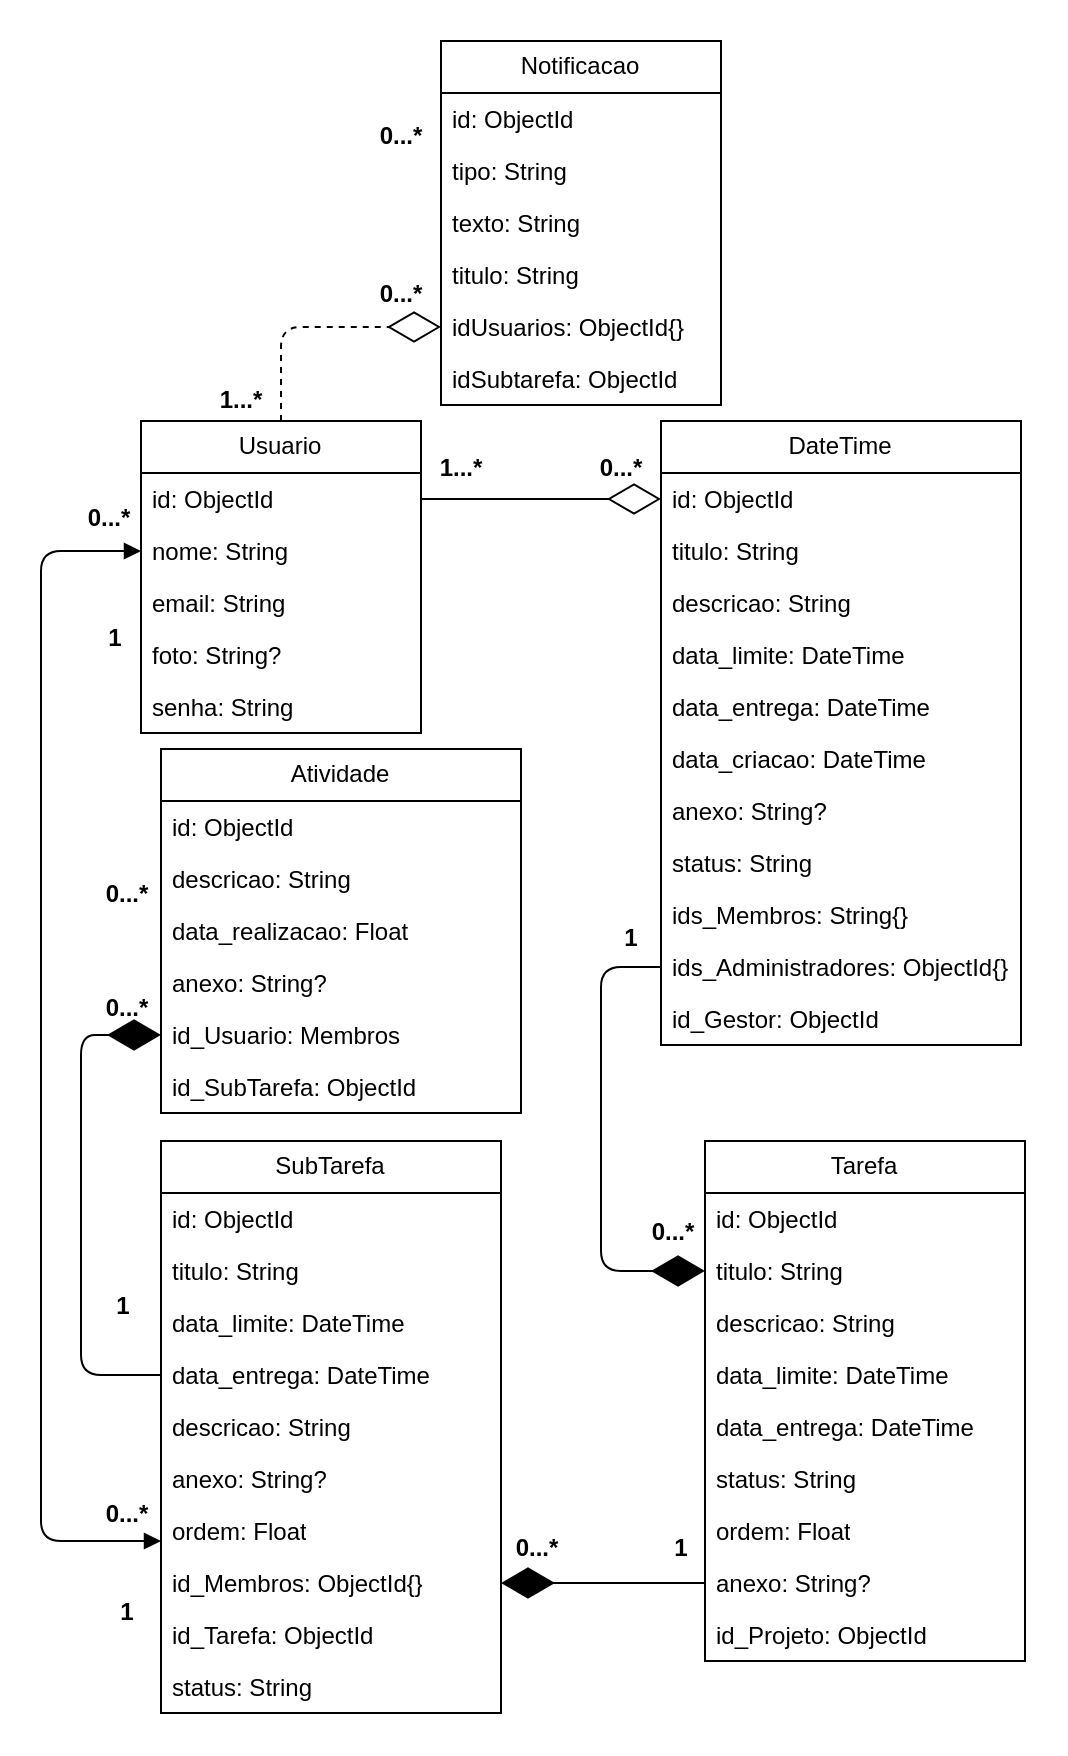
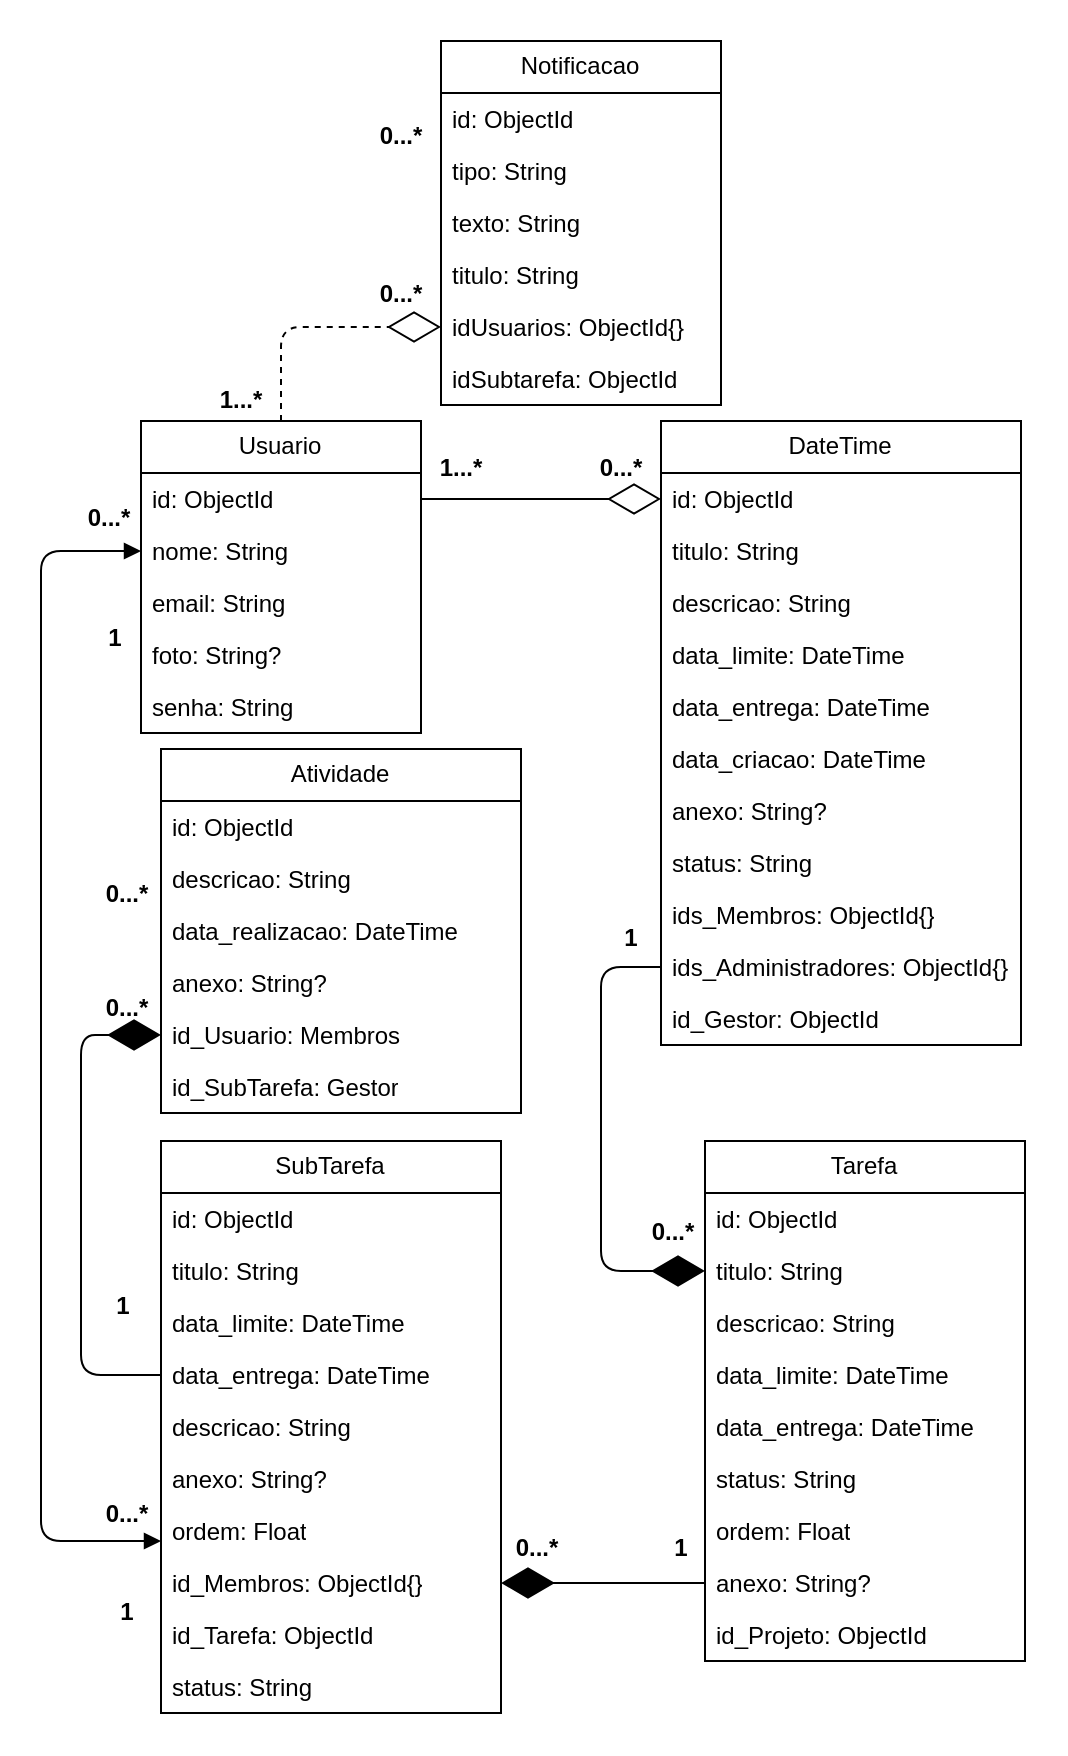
node "ids_Membros: String{}": label "ids_Membros: String{}" -> "ids_Membros: ObjectId{}"
node "data_realizacao: Float": label "data_realizacao: Float" -> "data_realizacao: DateTime"
node "id_SubTarefa: ObjectId": label "id_SubTarefa: ObjectId" -> "id_SubTarefa: Gestor"
